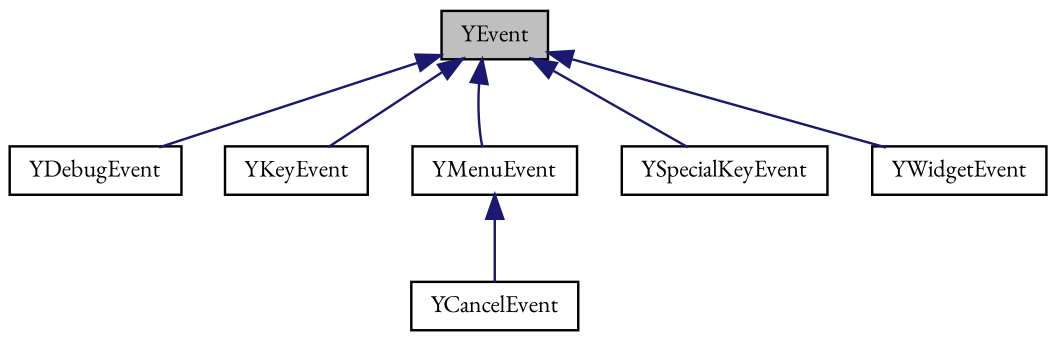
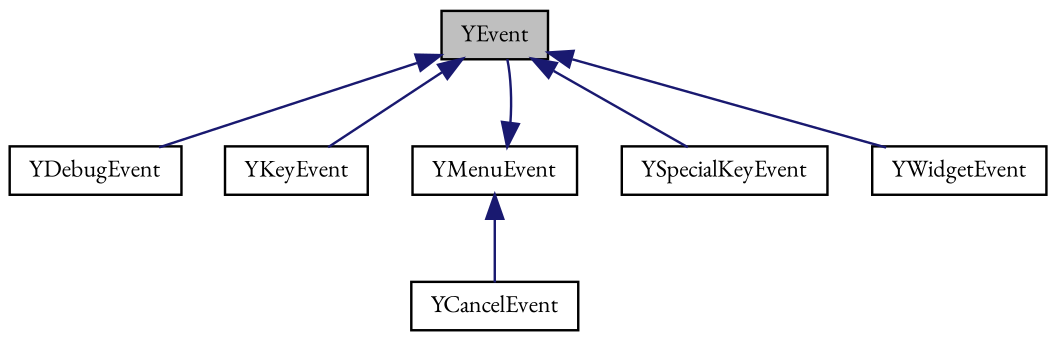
edge "YMenuEvent" -> "YEvent": reversed
